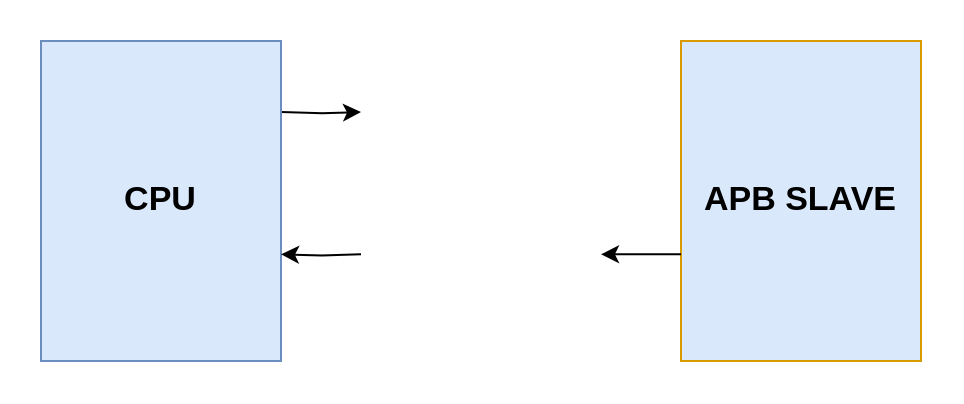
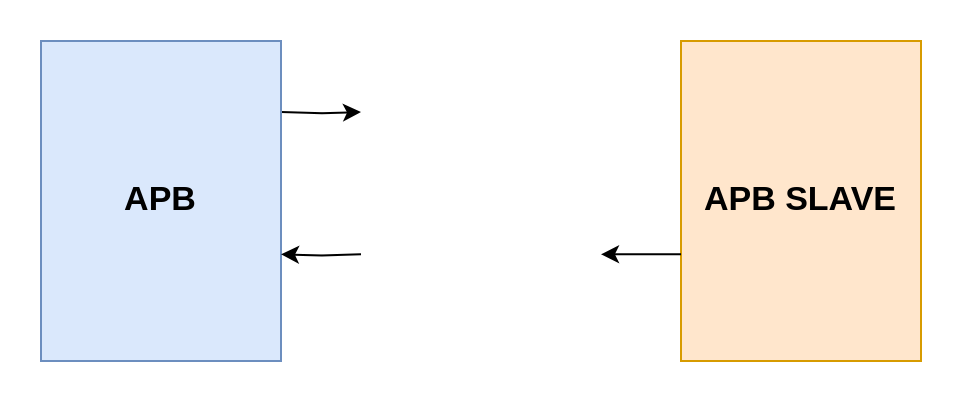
node "CPU": label "CPU" -> "APB"
node "APB SLAVE": fillcolor #dae8fc -> #ffe6cc
